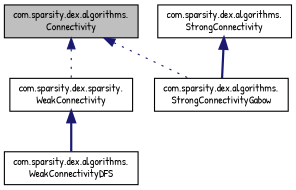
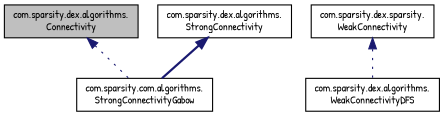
edge "com.sparsity.dex.sparsity. WeakConnectivity" -> "com.sparsity.dex.algorithms. Connectivity": removed
node "com.sparsity.dex.algorithms. StrongConnectivityGabow": label "com.sparsity.dex.algorithms. StrongConnectivityGabow" -> "com.sparsity.com.algorithms. StrongConnectivityGabow"
edge "com.sparsity.dex.algorithms. WeakConnectivityDFS" -> "com.sparsity.dex.sparsity. WeakConnectivity": style bold -> dotted
